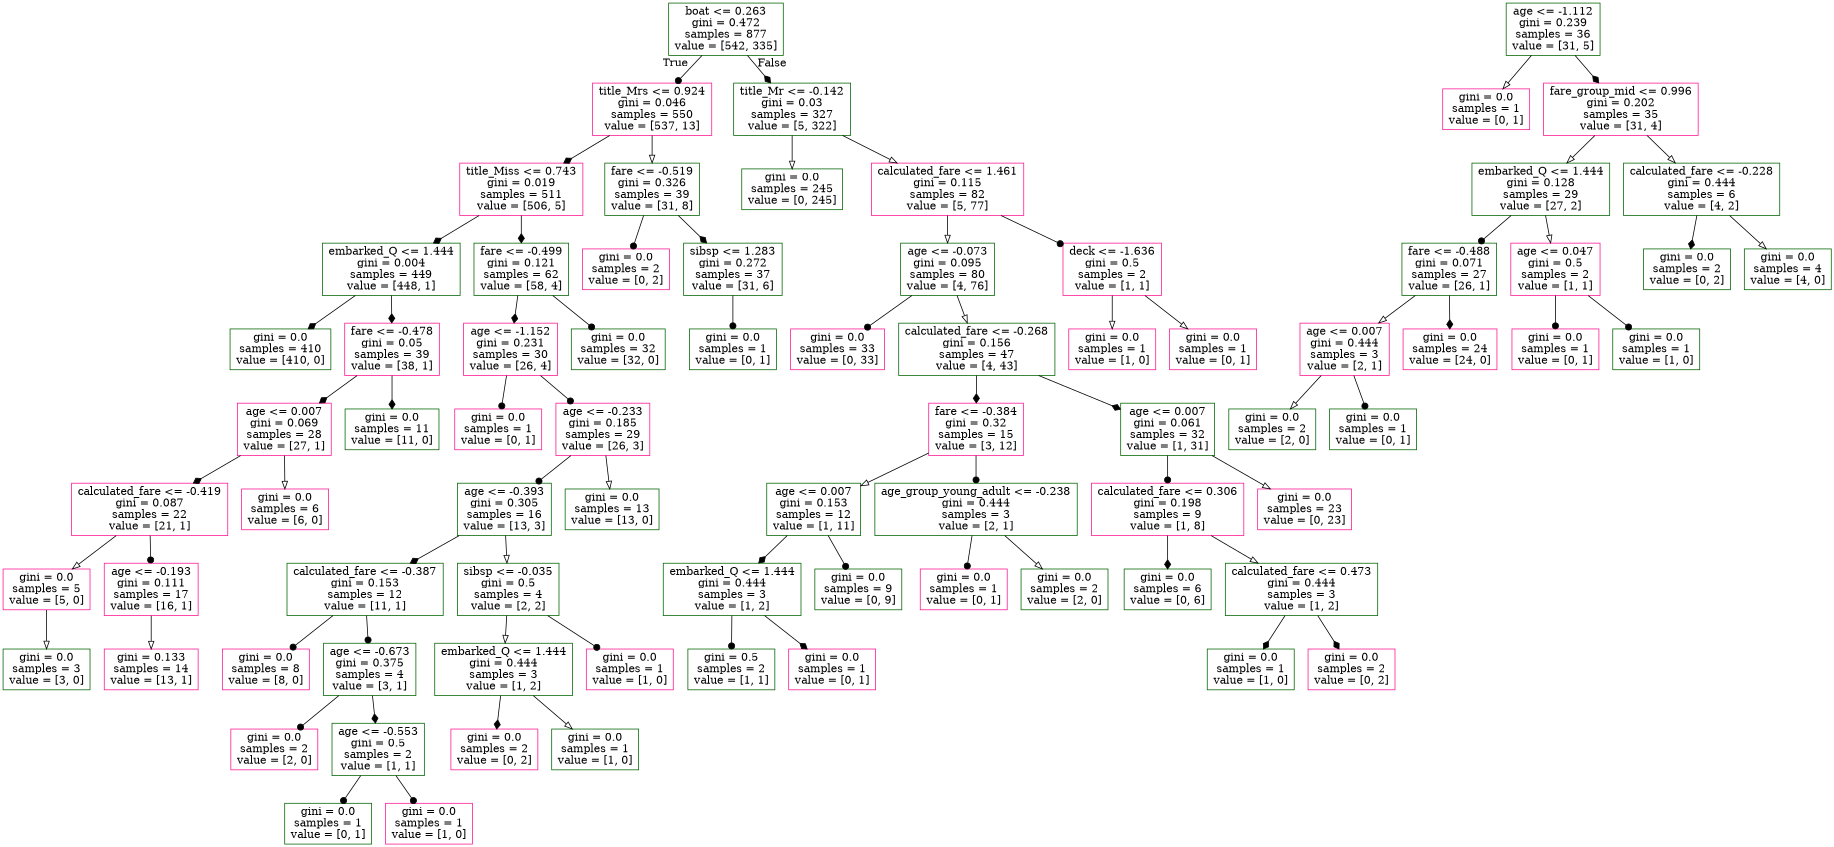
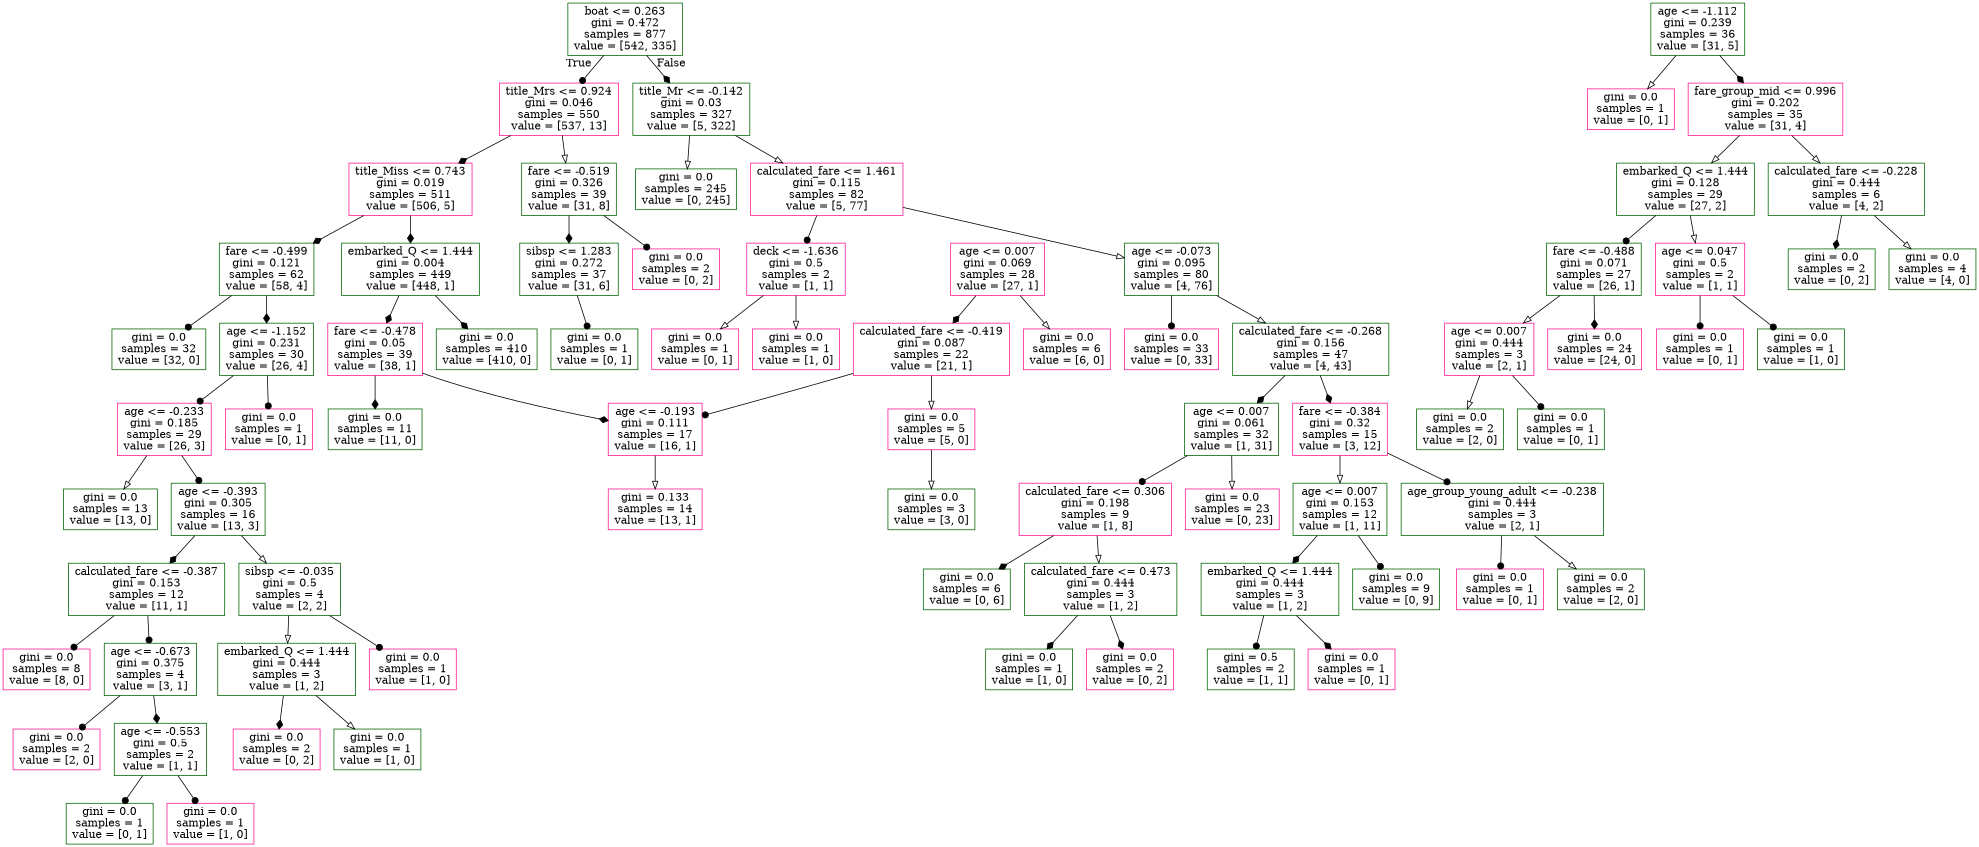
node "age <= -1.152 gini = 0.231 samples = 30 value = [26, 4]": color deeppink -> darkgreen
edge "fare <= -0.478 gini = 0.05 samples = 39 value = [38, 1]" -> "age <= 0.007 gini = 0.069 samples = 28 value = [27, 1]": now "fare <= -0.478 gini = 0.05 samples = 39 value = [38, 1]" -> "age <= -0.193 gini = 0.111 samples = 17 value = [16, 1]"
